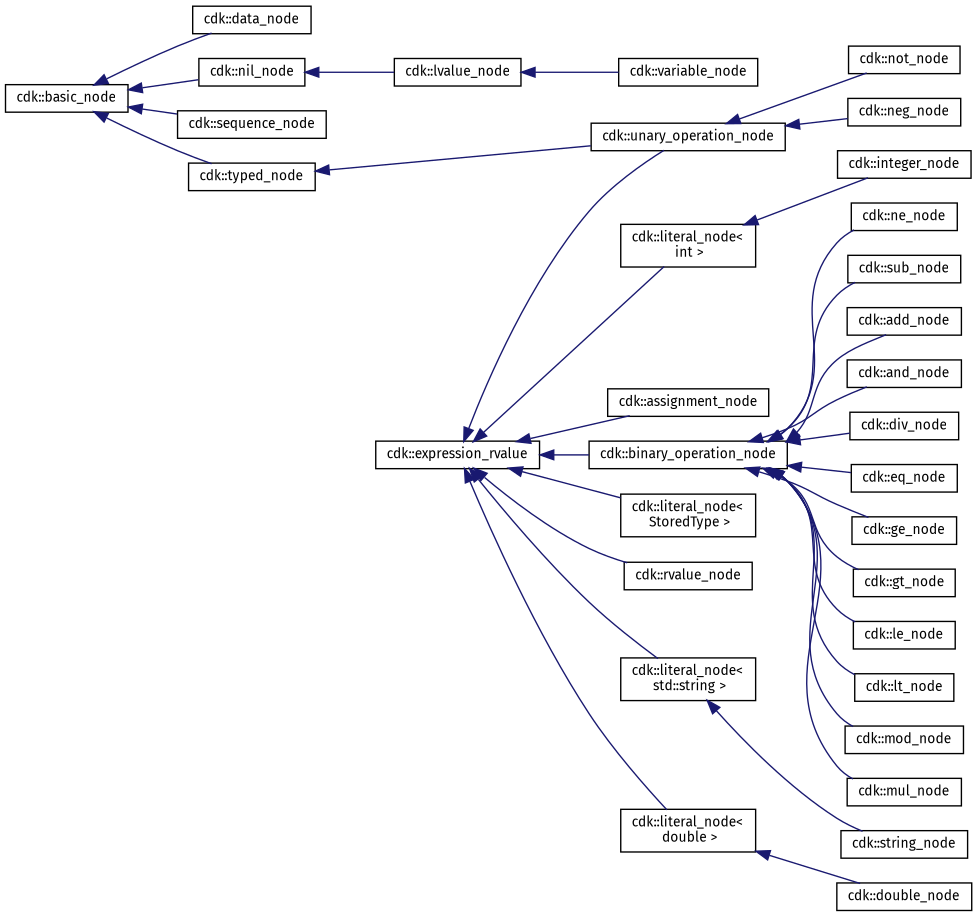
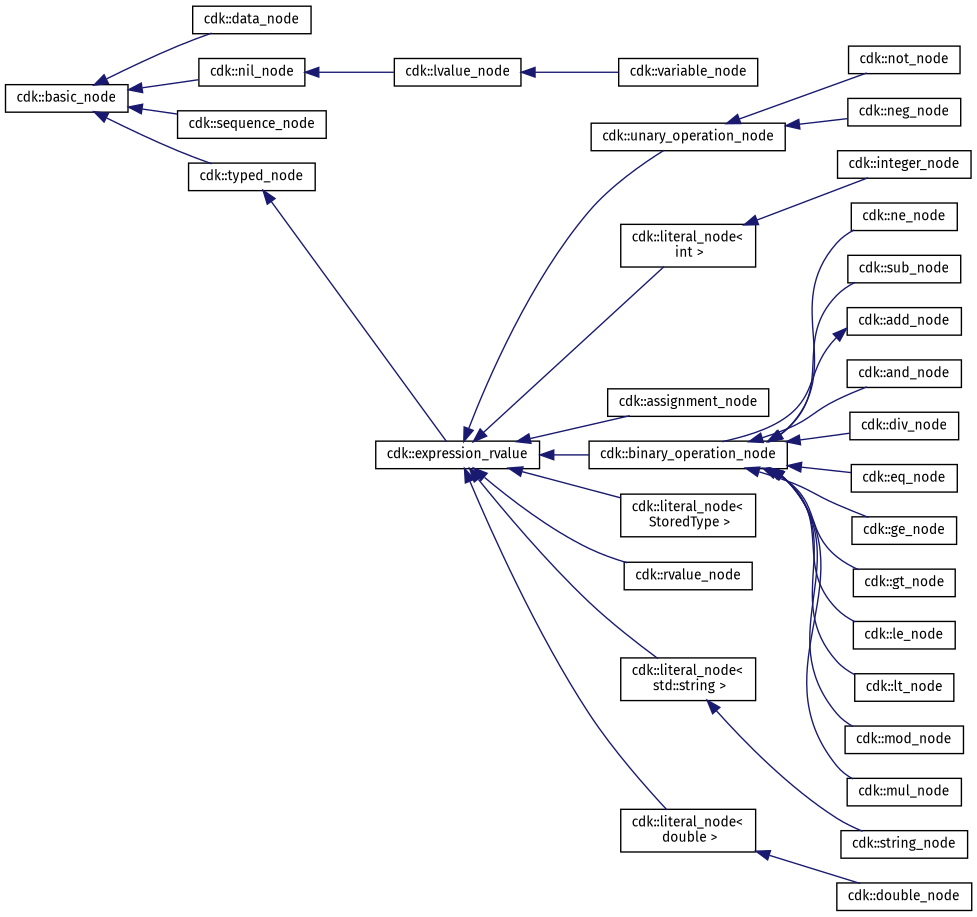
edge "cdk::unary_operation_node" -> "cdk::typed_node": now "cdk::expression_rvalue" -> "cdk::typed_node"
edge "cdk::add_node" -> "cdk::binary_operation_node": reversed
